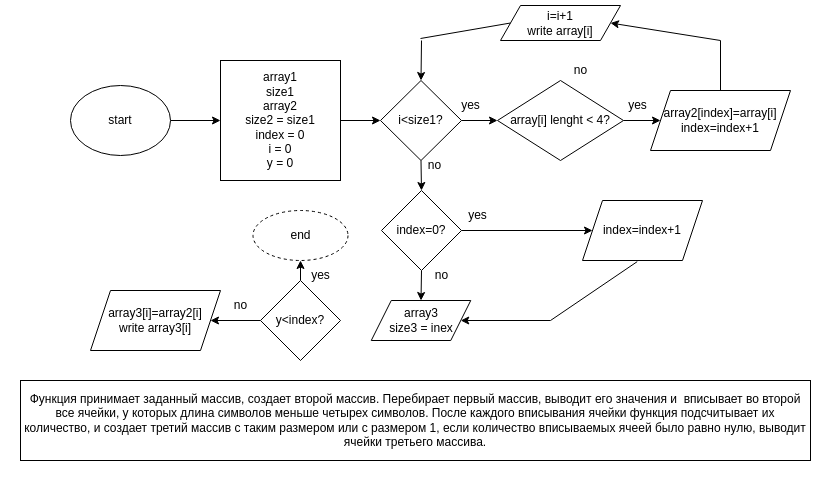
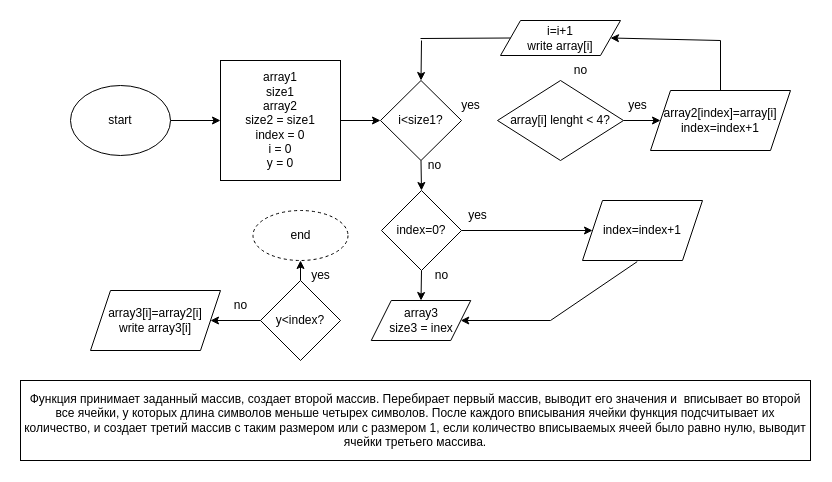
node "i=i+1 write array[i]": moved (561, 23) -> (561, 38)
edge "i<size1?" -> "array[i] lenght < 4?": removed
